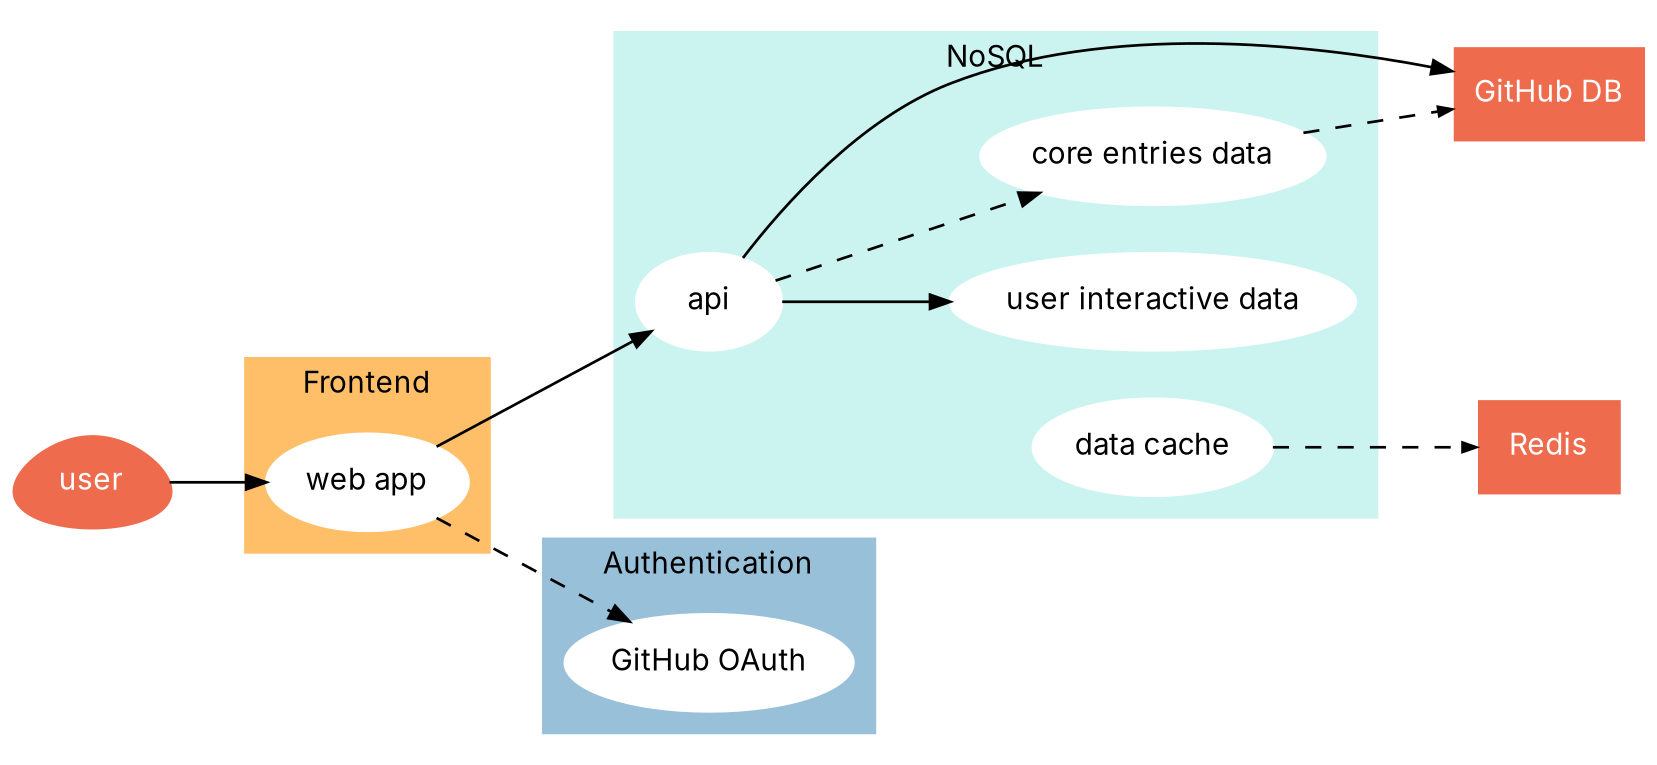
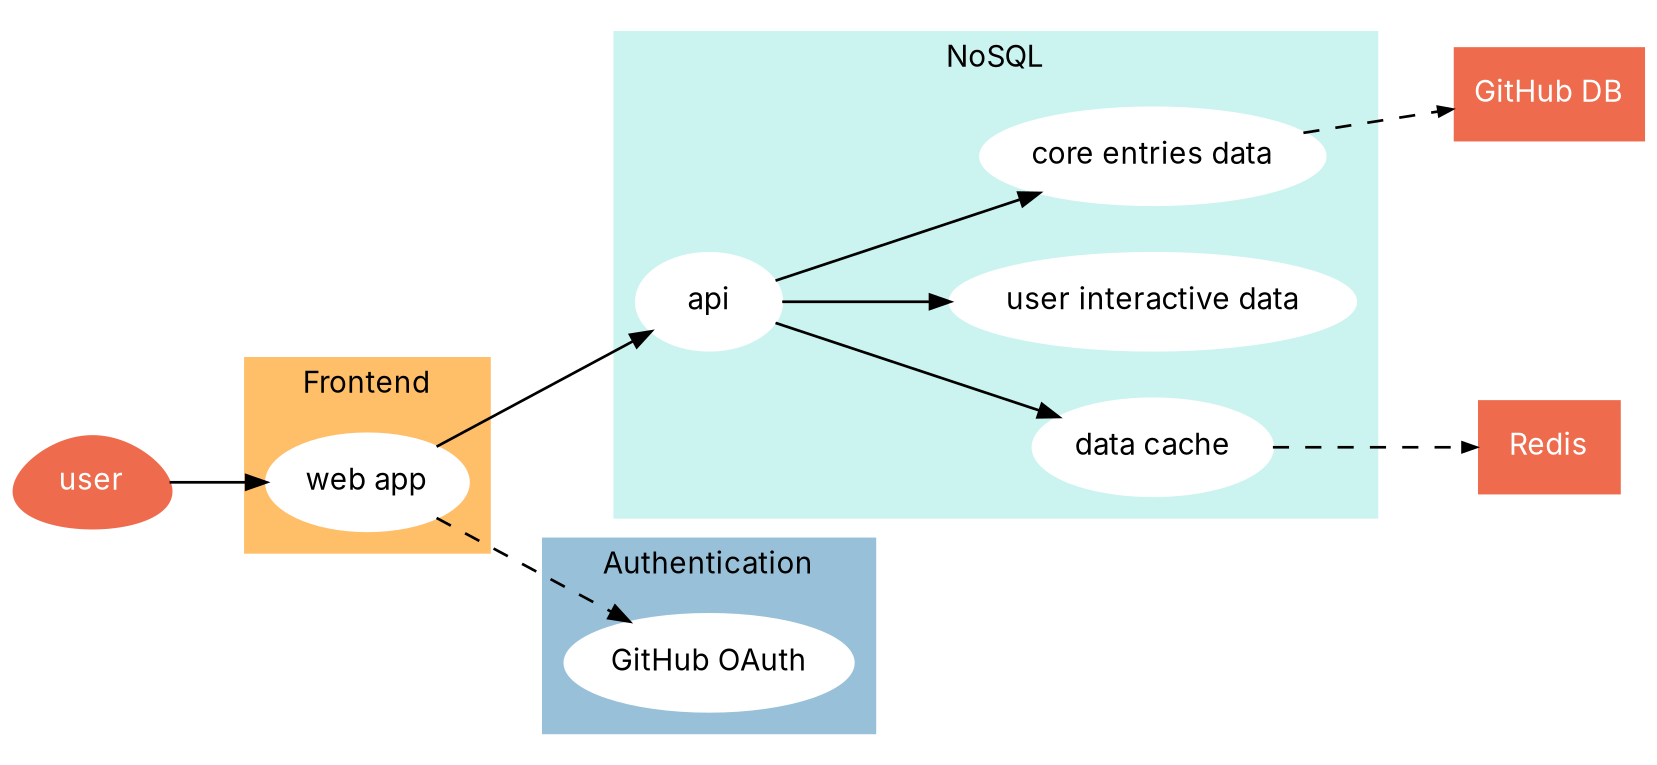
edge "api" -> "GitHub DB": now "api" -> "data cache"
edge "api" -> "core entries data": style dashed -> solid
